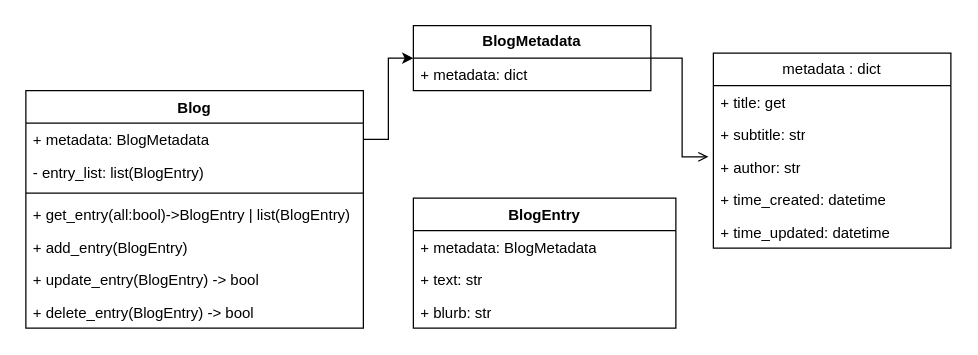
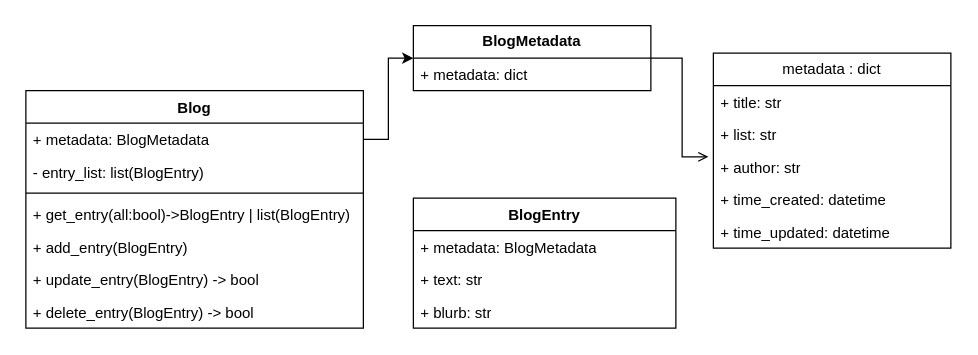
node "+ title: get": label "+ title: get" -> "+ title: str"
node "+ subtitle: str": label "+ subtitle: str" -> "+ list: str"
